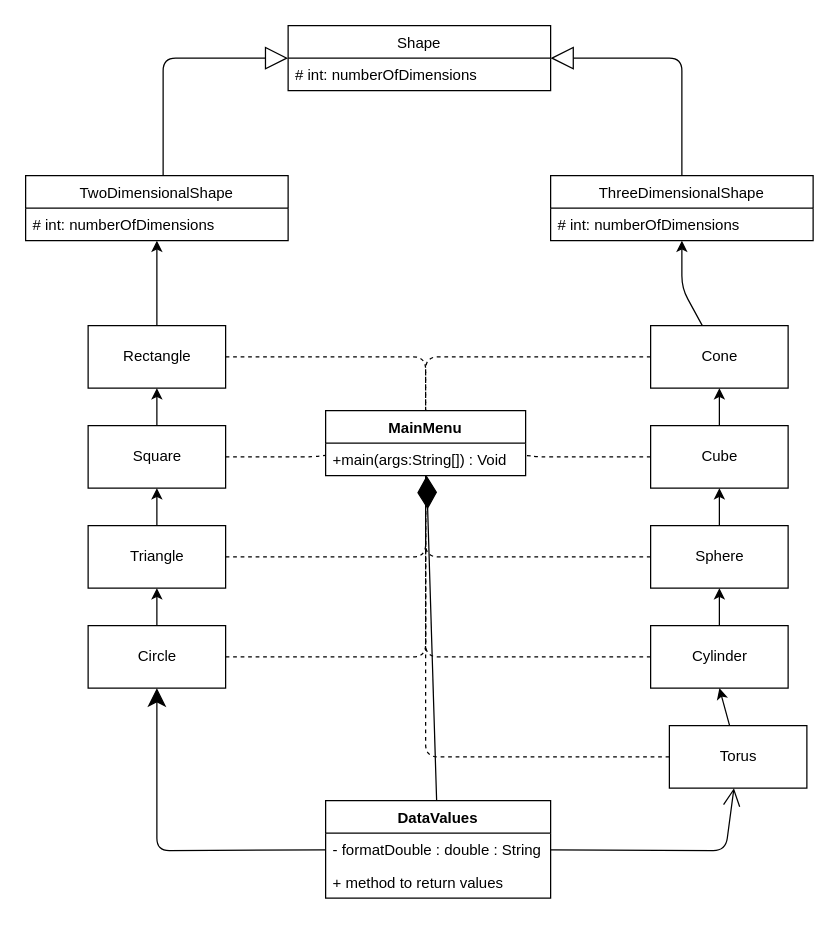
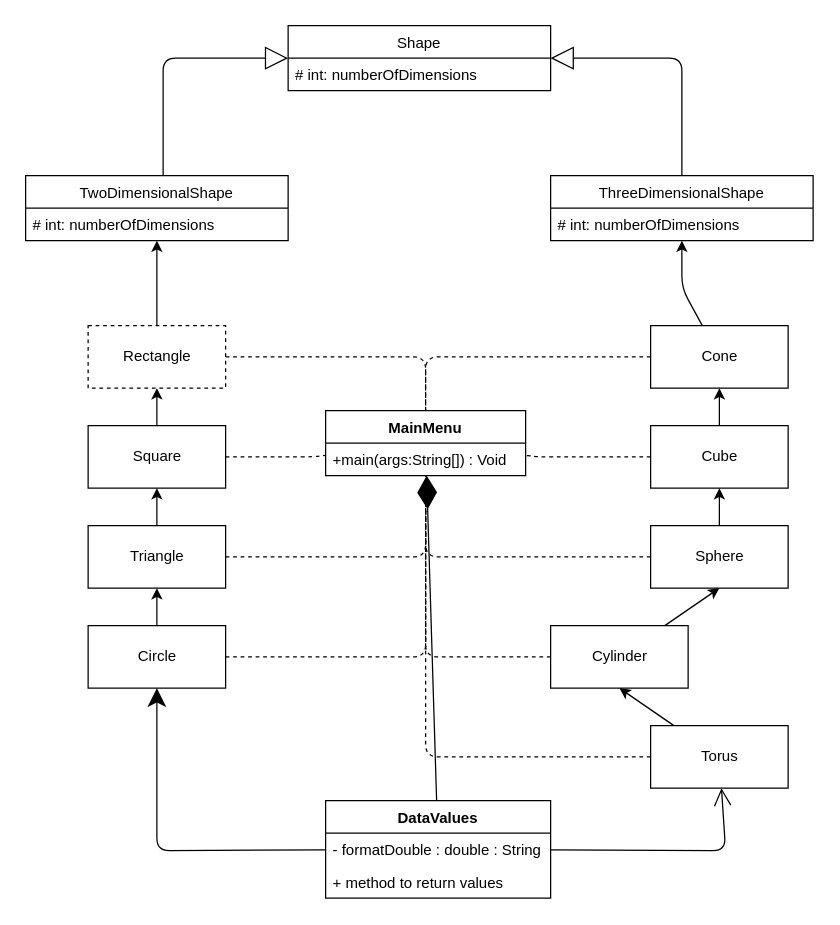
node "Rectangle": style solid -> dashed
node "Cylinder": moved (719, 657) -> (619, 657)
node "Torus": moved (738, 757) -> (719, 757)
